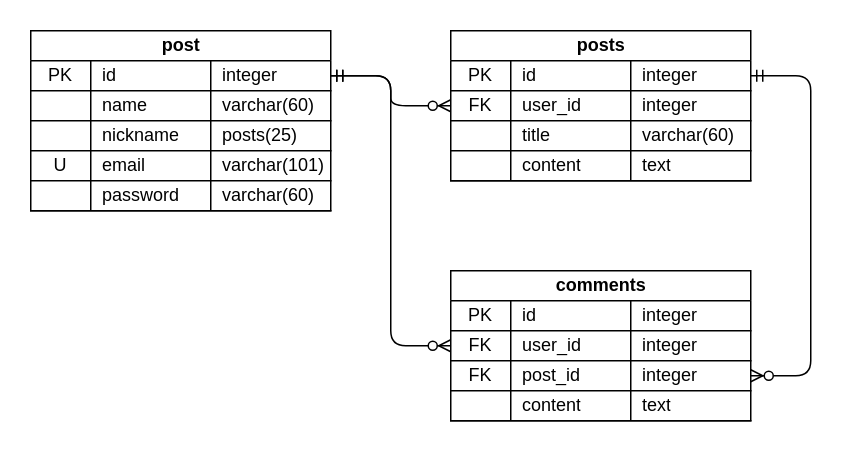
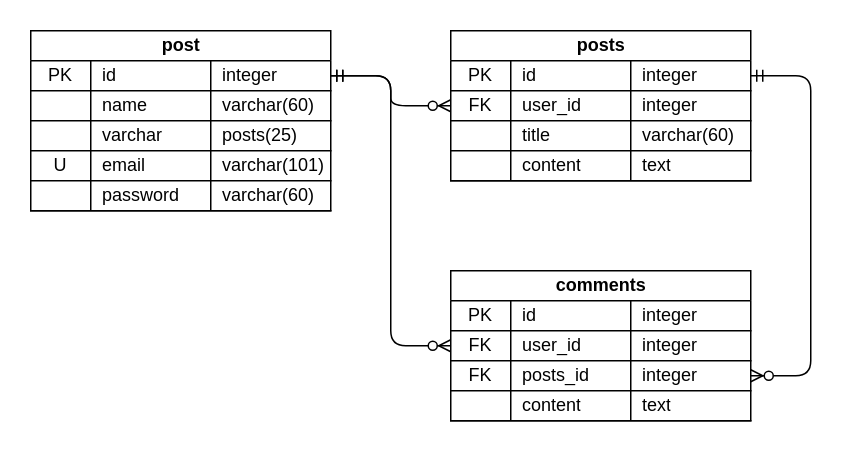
node "nickname": label "nickname" -> "varchar"
node "post_id": label "post_id" -> "posts_id"
